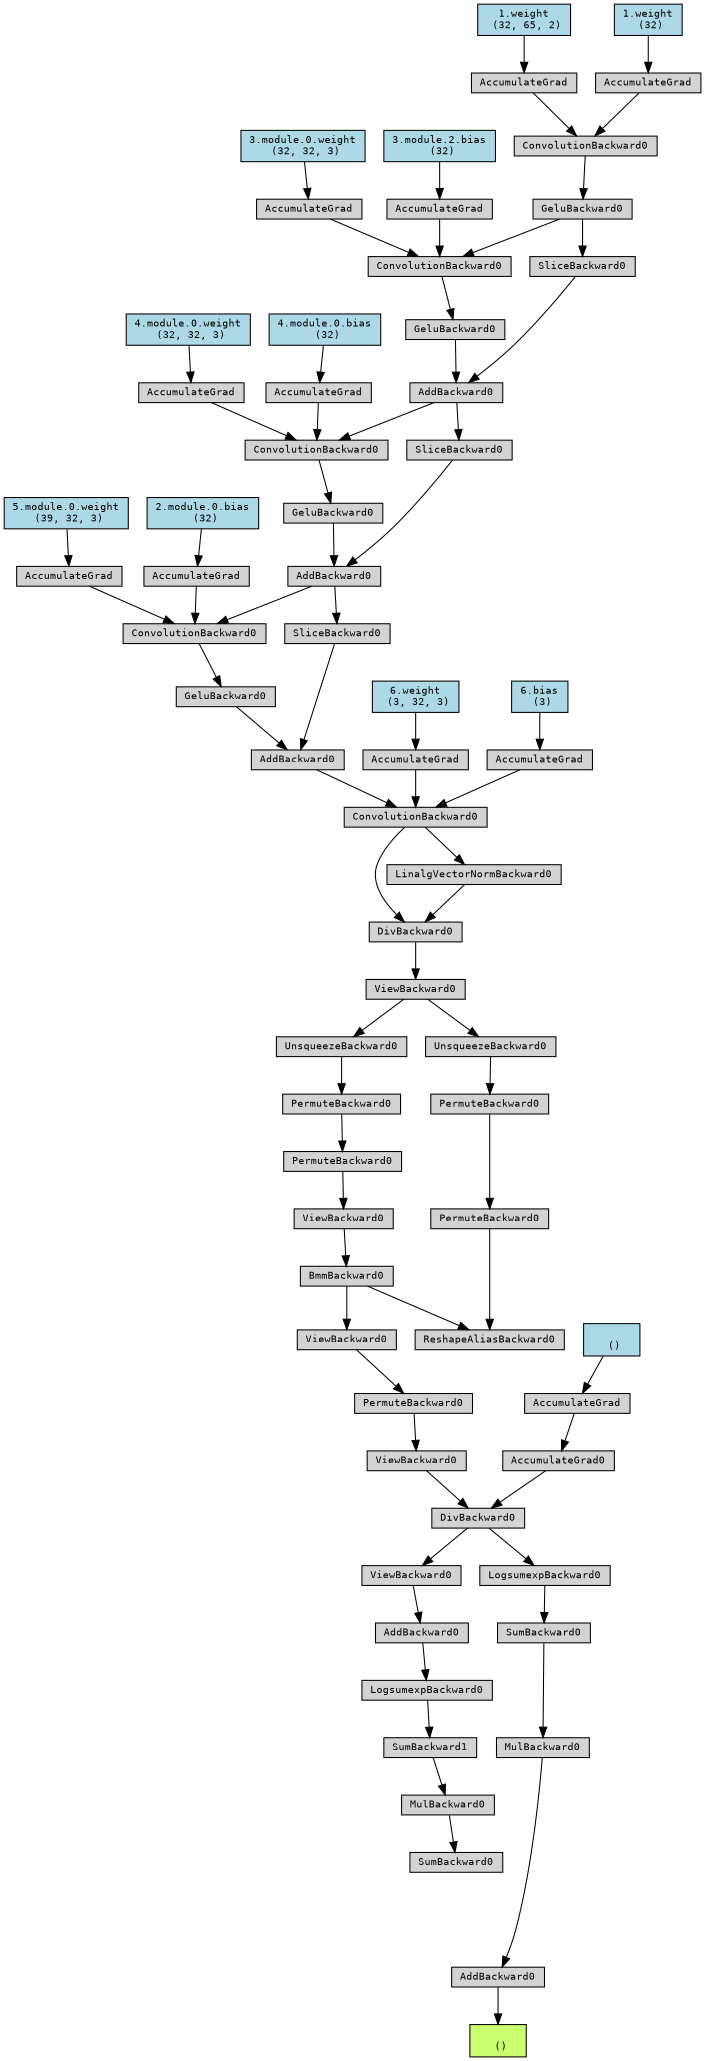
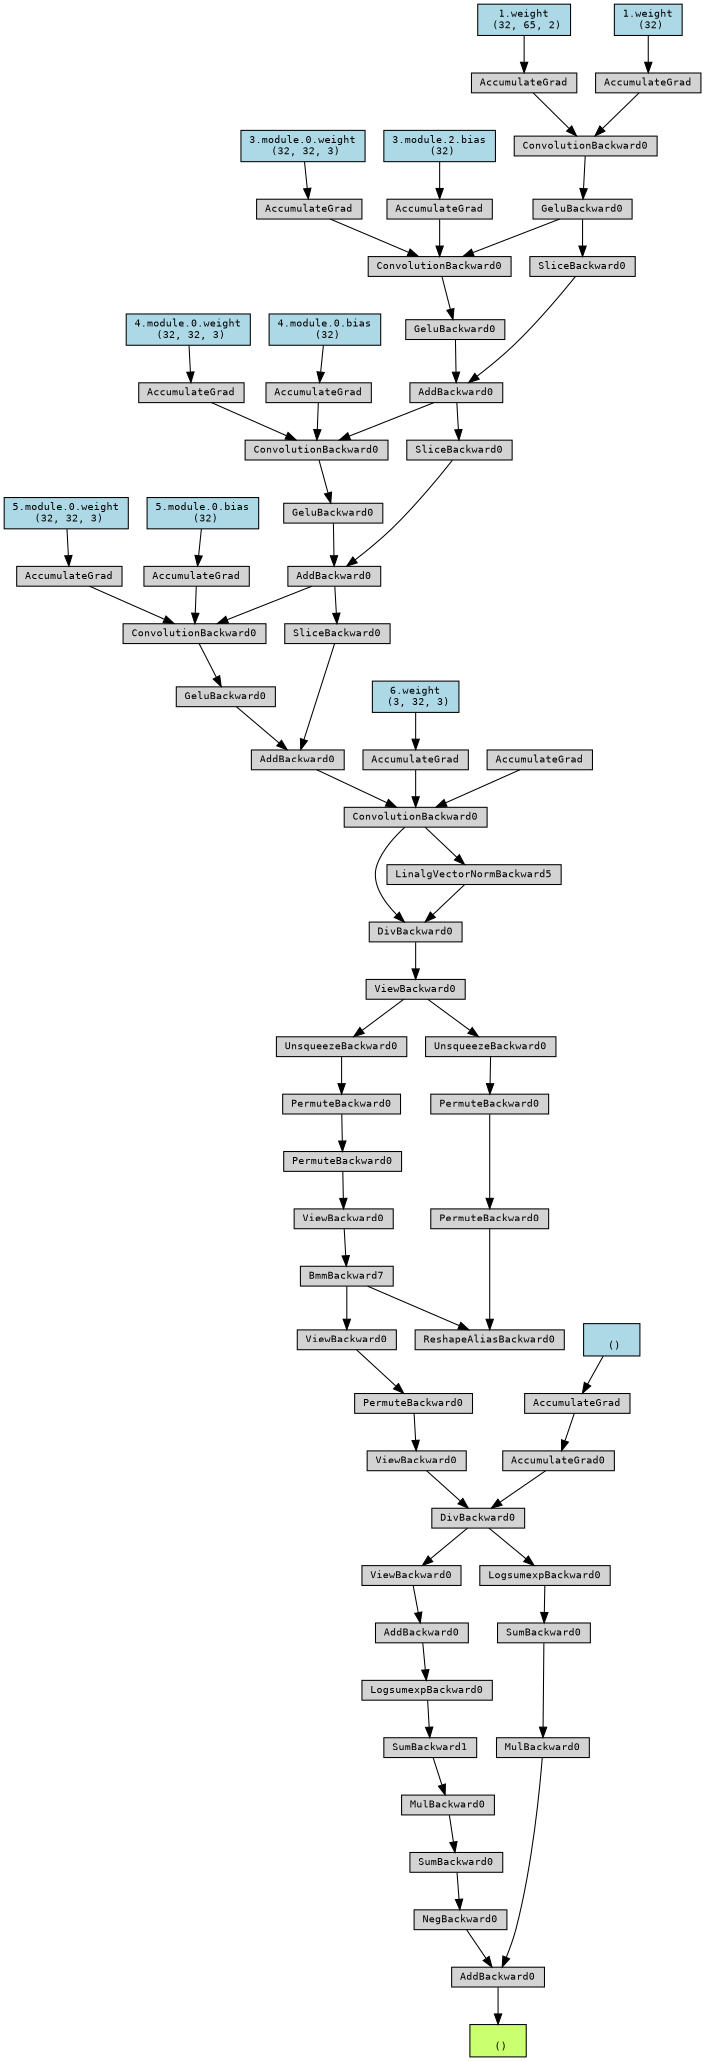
node "5.module.0.weight (39, 32, 3)": label "5.module.0.weight (39, 32, 3)" -> "5.module.0.weight (32, 32, 3)"
node "2.module.0.bias (32)": label "2.module.0.bias (32)" -> "5.module.0.bias (32)"
node "6.bias (3)": removed
node "LinalgVectorNormBackward0": label "LinalgVectorNormBackward0" -> "LinalgVectorNormBackward5"
node "BmmBackward0": label "BmmBackward0" -> "BmmBackward7"
node "NegBackward0": added
